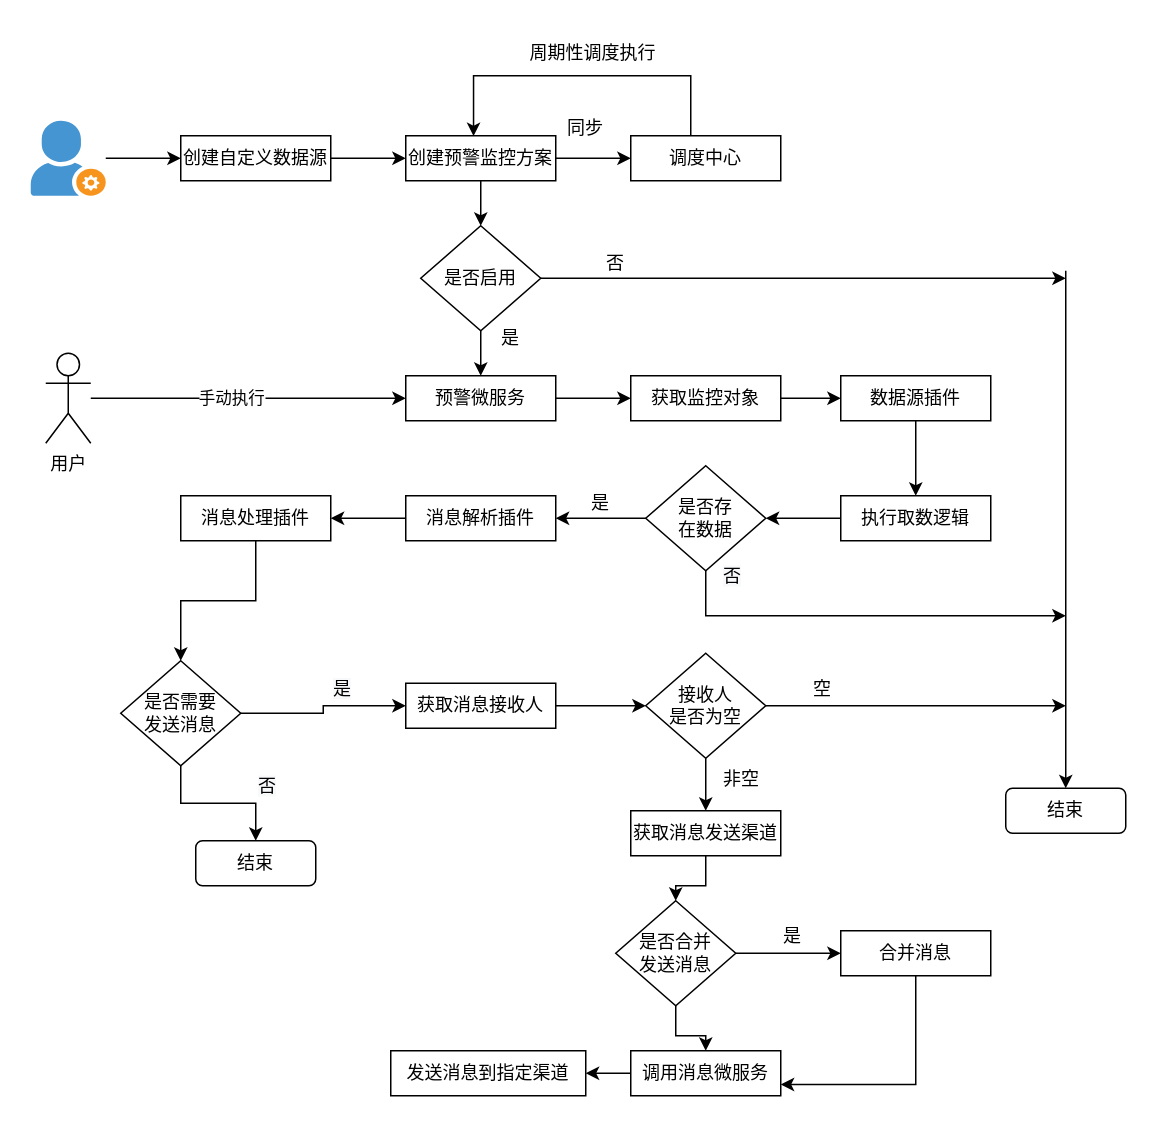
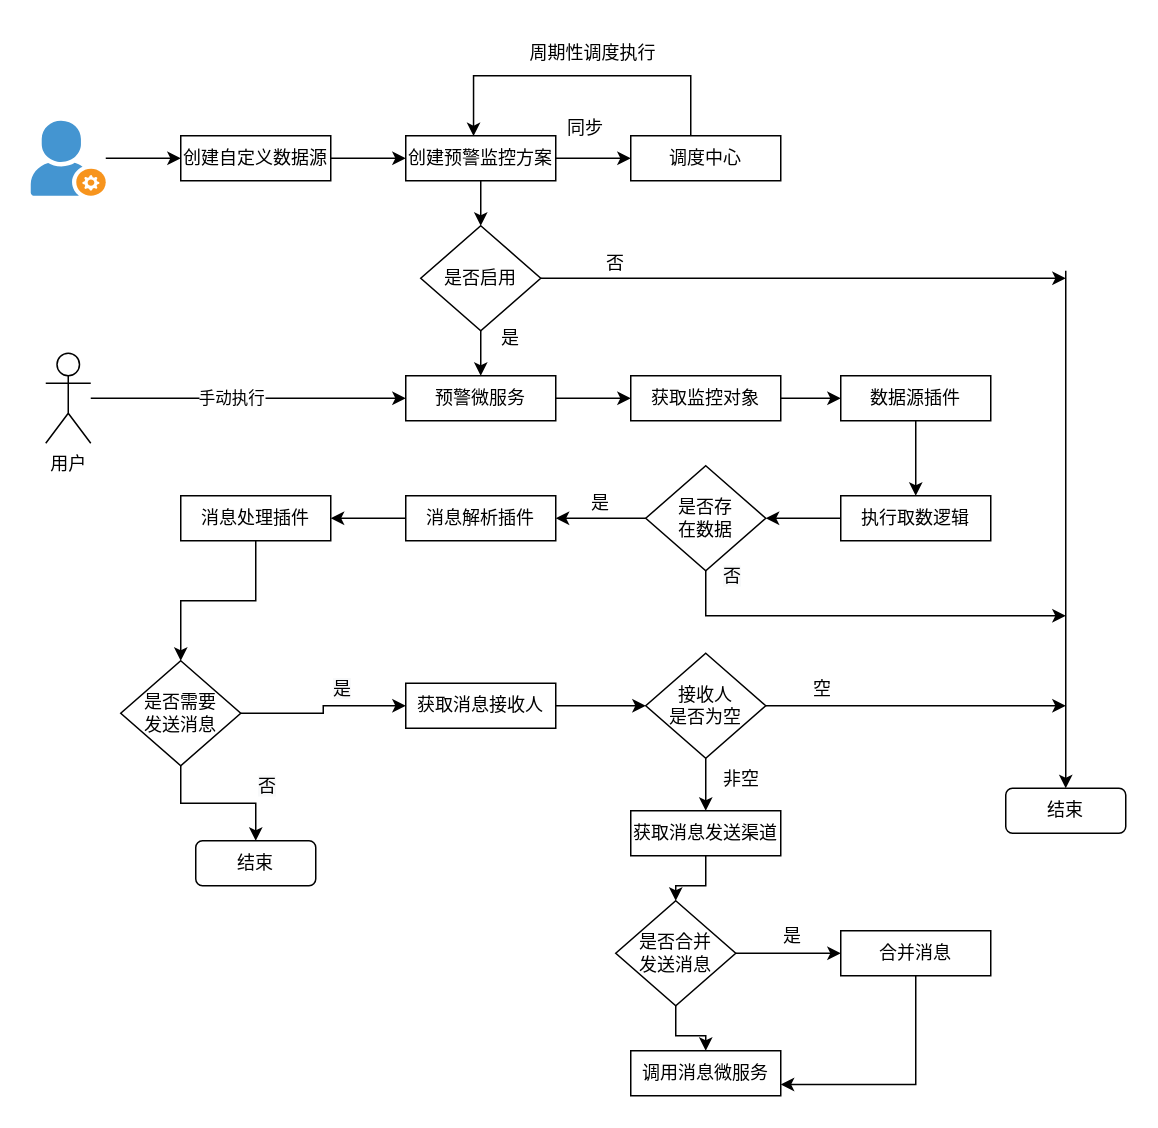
node "发送消息到指定渠道": removed
edge "调用消息微服务" -> "发送消息到指定渠道": removed
